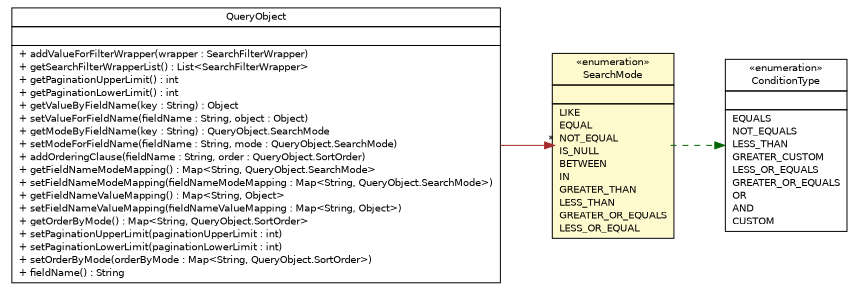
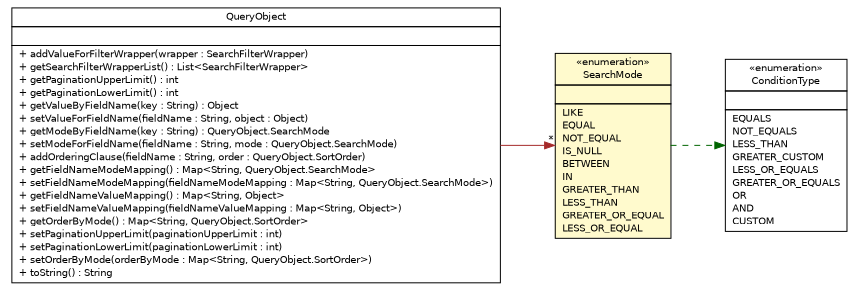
node "SearchMode": text "GREATER_OR_EQUALS" -> "GREATER_OR_EQUAL"
node "QueryObject": text "+ fieldName() : String" -> "+ toString() : String"
